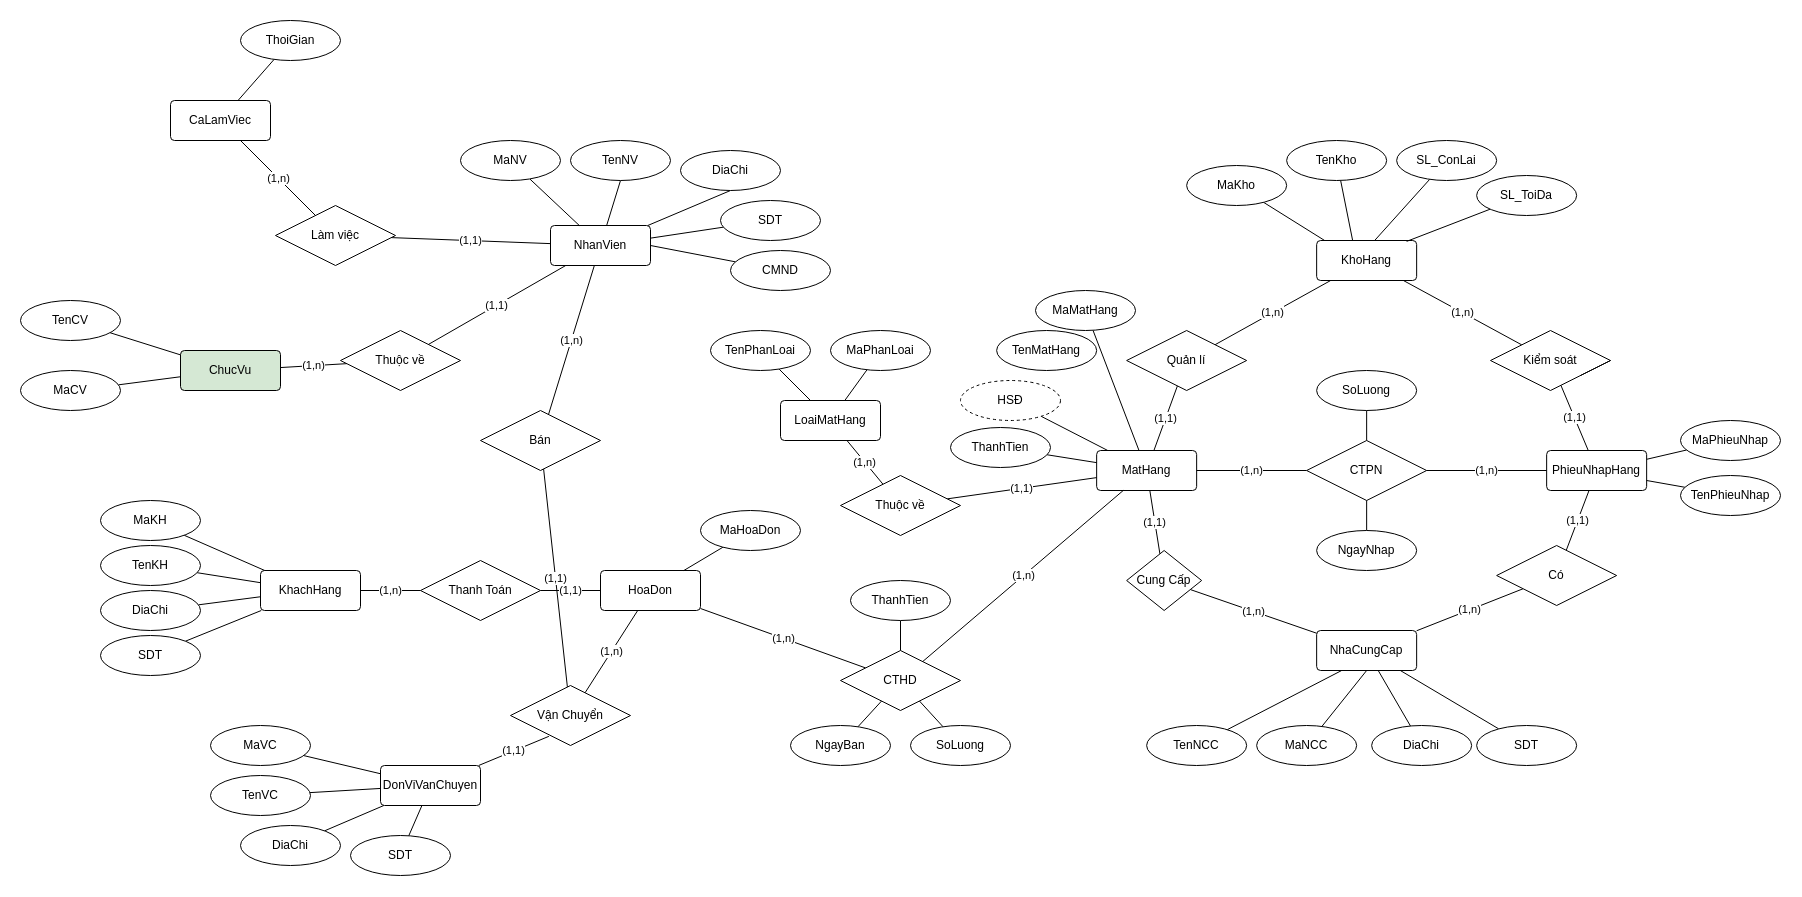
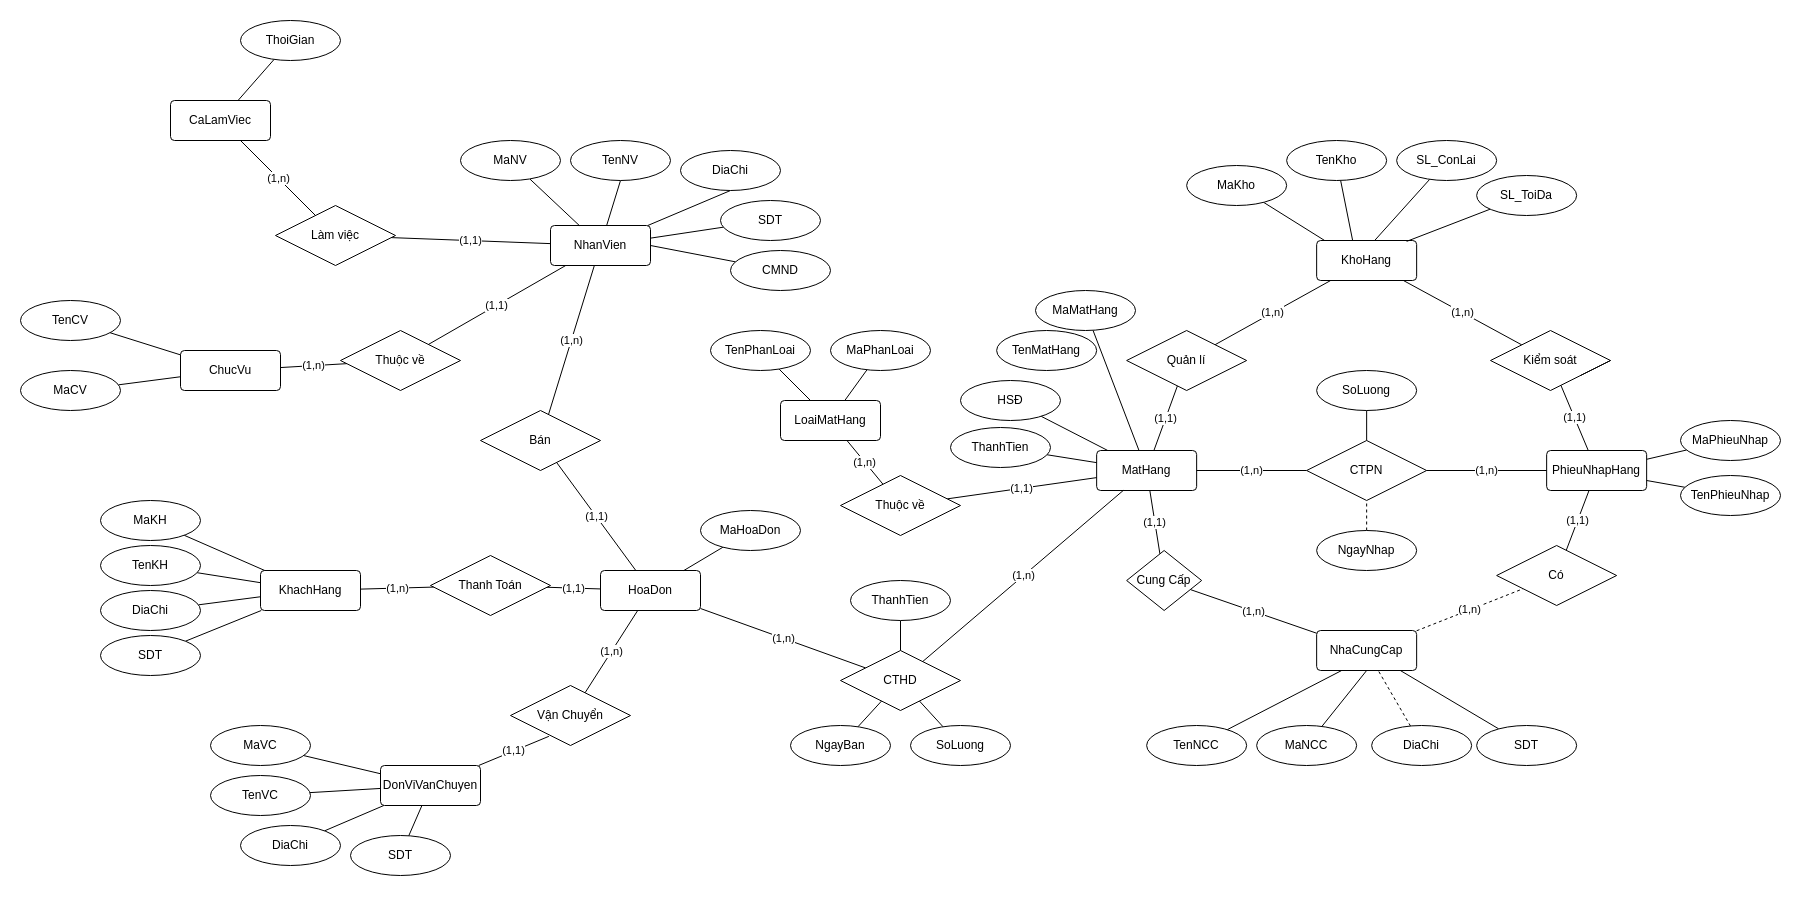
node "ChucVu": fillcolor #d5e8d4 -> #ffffff
node "HSĐ": style dashed -> solid
edge "CTPN" -- "NgayNhap": style solid -> dashed
edge "Bán" -- "Vận Chuyển": now "Bán" -- "HoaDon"
node "Thanh Toán": moved (481, 591) -> (491, 586)
edge "Có" -- "NhaCungCap": style solid -> dashed
edge "NhaCungCap" -- "DiaChi": style solid -> dashed
